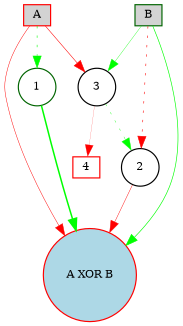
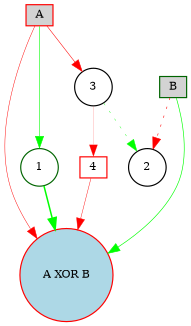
edge "A" -> "1": style dotted -> solid
edge "B" -> "3": removed
edge "2" -> "A XOR B": now "4" -> "A XOR B"
